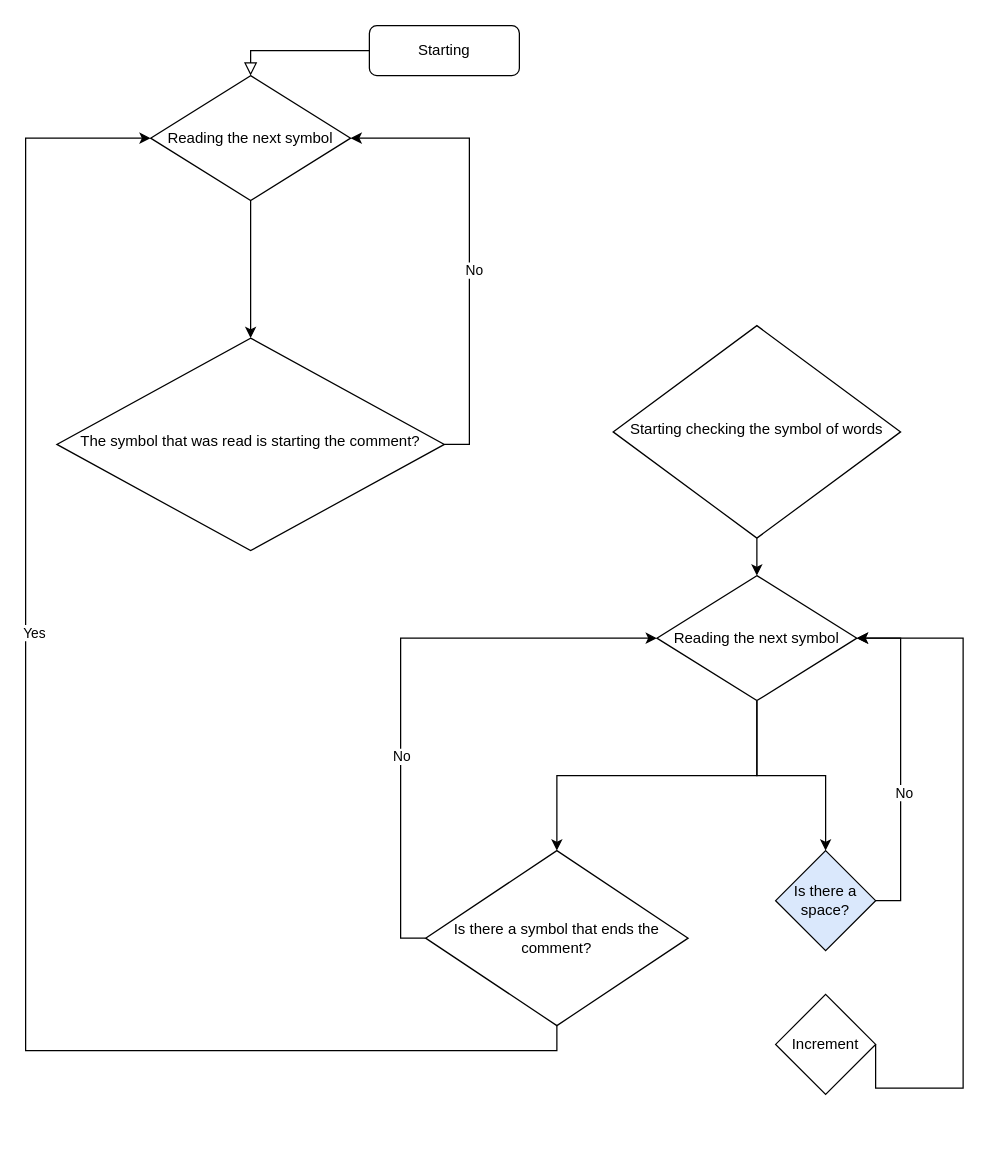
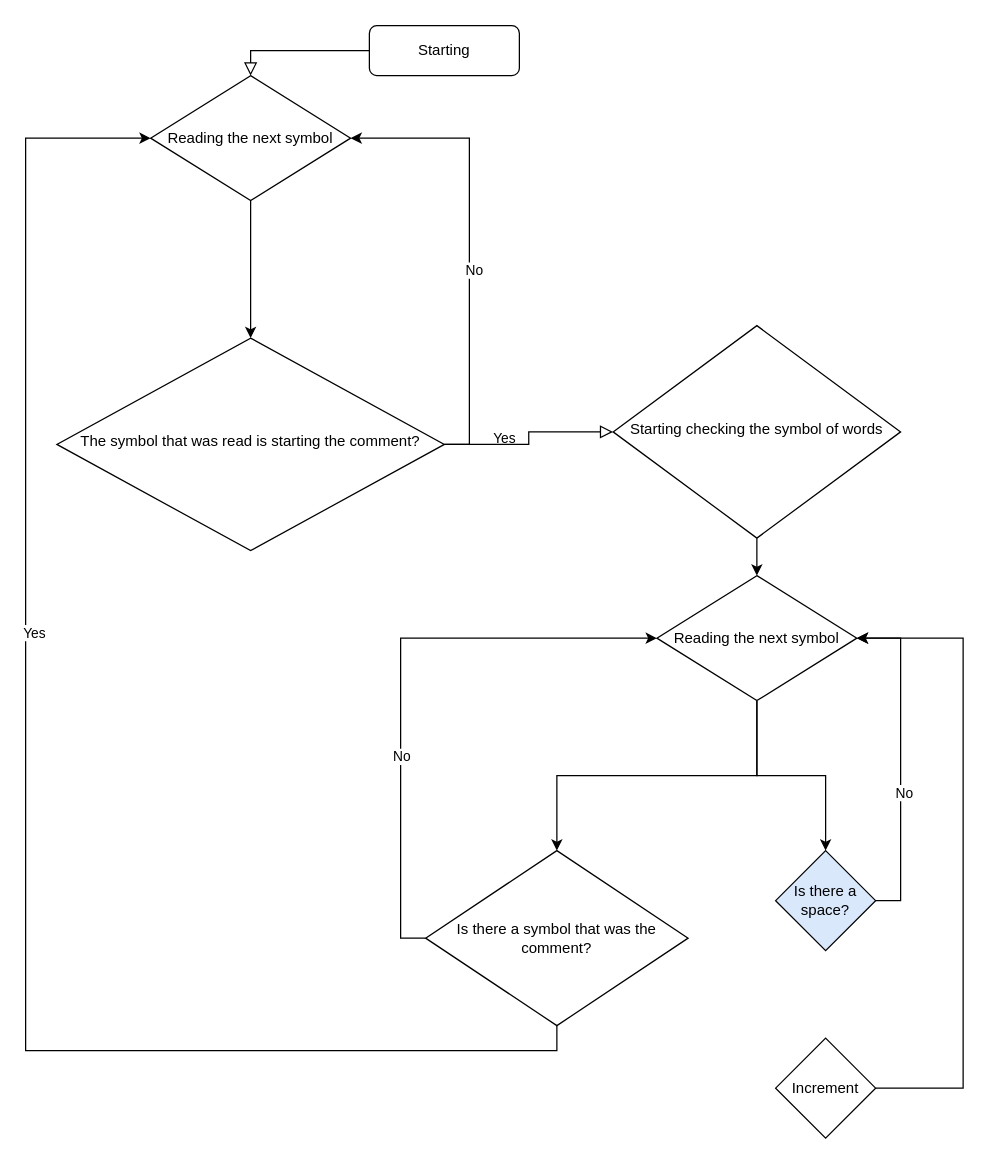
edge "The symbol that was read is starting the comment?" -> "Starting checking the symbol of words": added, label "Yes"
node "Is there a symbol that ends the comment?": label "Is there a symbol that ends the comment?" -> "Is there a symbol that was the comment?"
node "Increment": moved (826, 1044) -> (826, 1088)
